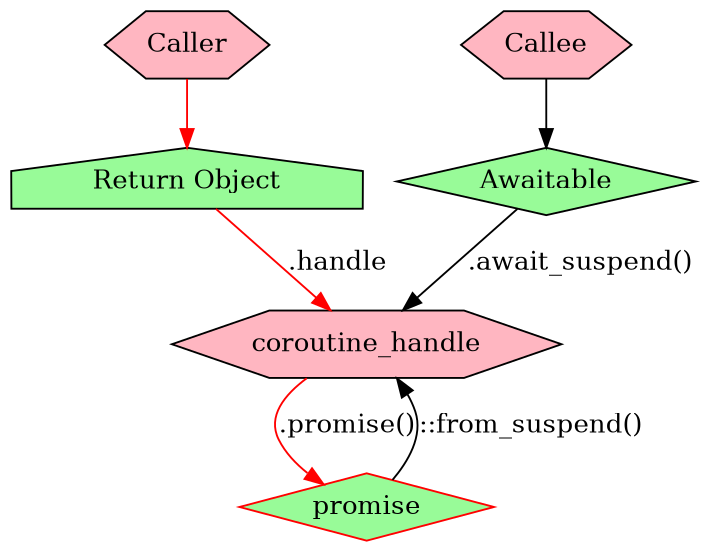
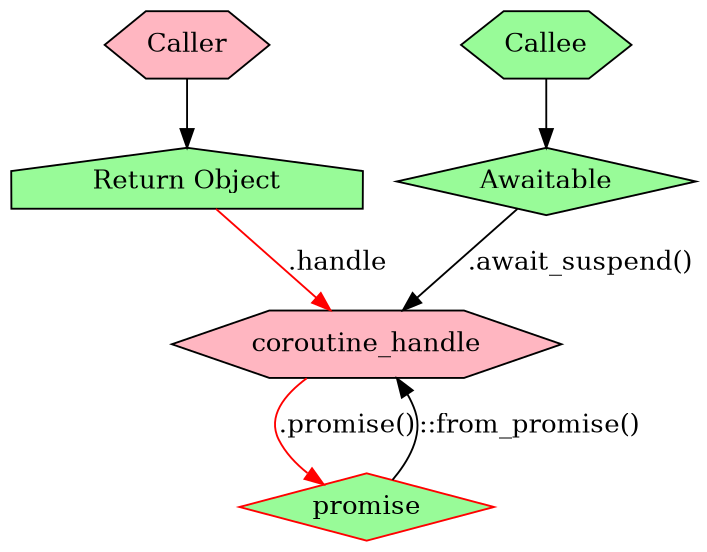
node "Callee": fillcolor lightpink -> palegreen
edge "Caller" -> "Return Object": color red -> black
edge "promise" -> "coroutine_handle": label "::from_suspend()" -> "::from_promise()"
